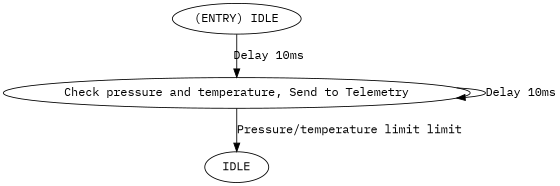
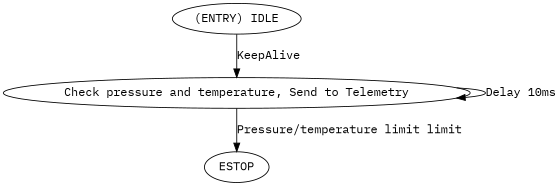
edge "(ENTRY) IDLE" -> "Check pressure and temperature, Send to Telemetry": label "Delay 10ms" -> "KeepAlive"
node "IDLE": label "IDLE" -> "ESTOP"
